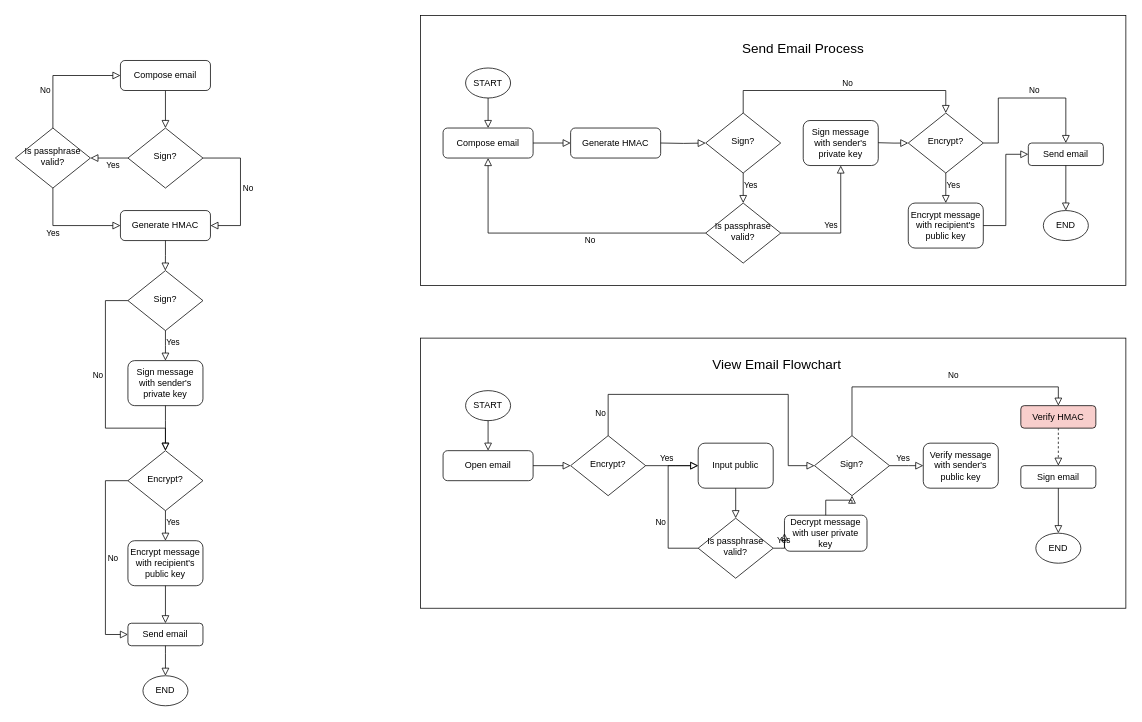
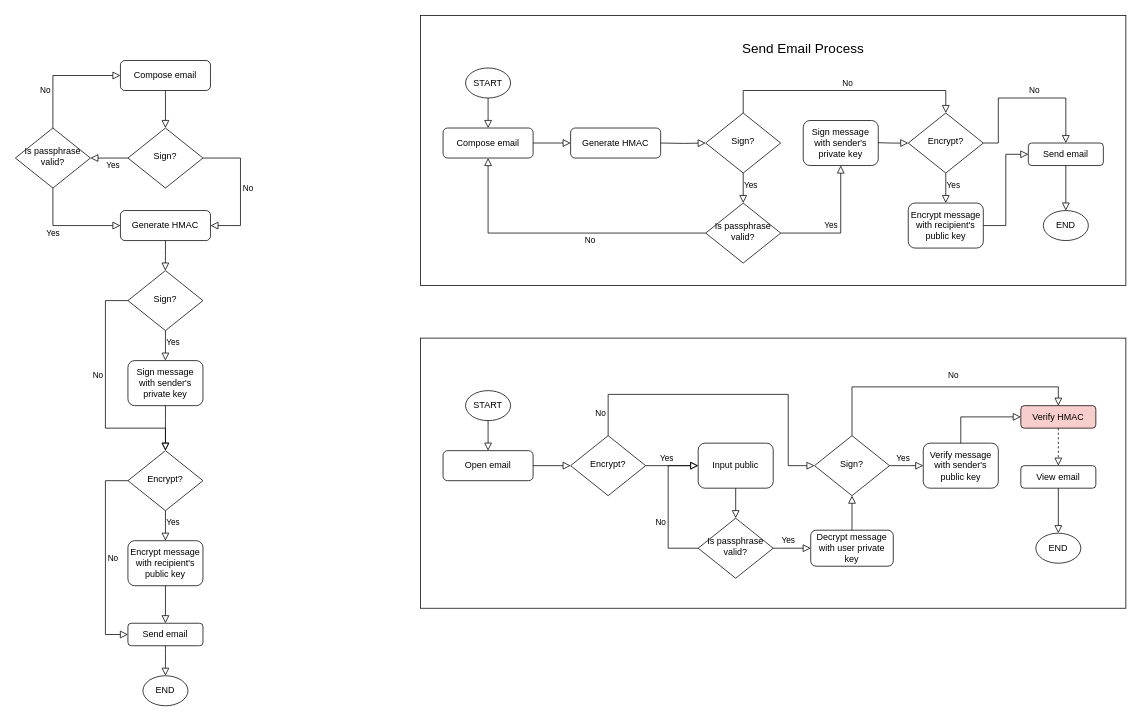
node "View Email Flowchart": removed
edge "Verify message with sender's public key" -> "Verify HMAC": added
node "Sign email": label "Sign email" -> "View email"
node "Decrypt message with user private key": moved (825, 533) -> (852, 548)
